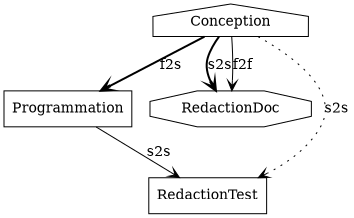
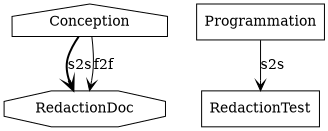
edge "Conception" -> "Programmation": removed, label "f2s"
edge "Conception" -> "RedactionTest": removed, label "s2s"
